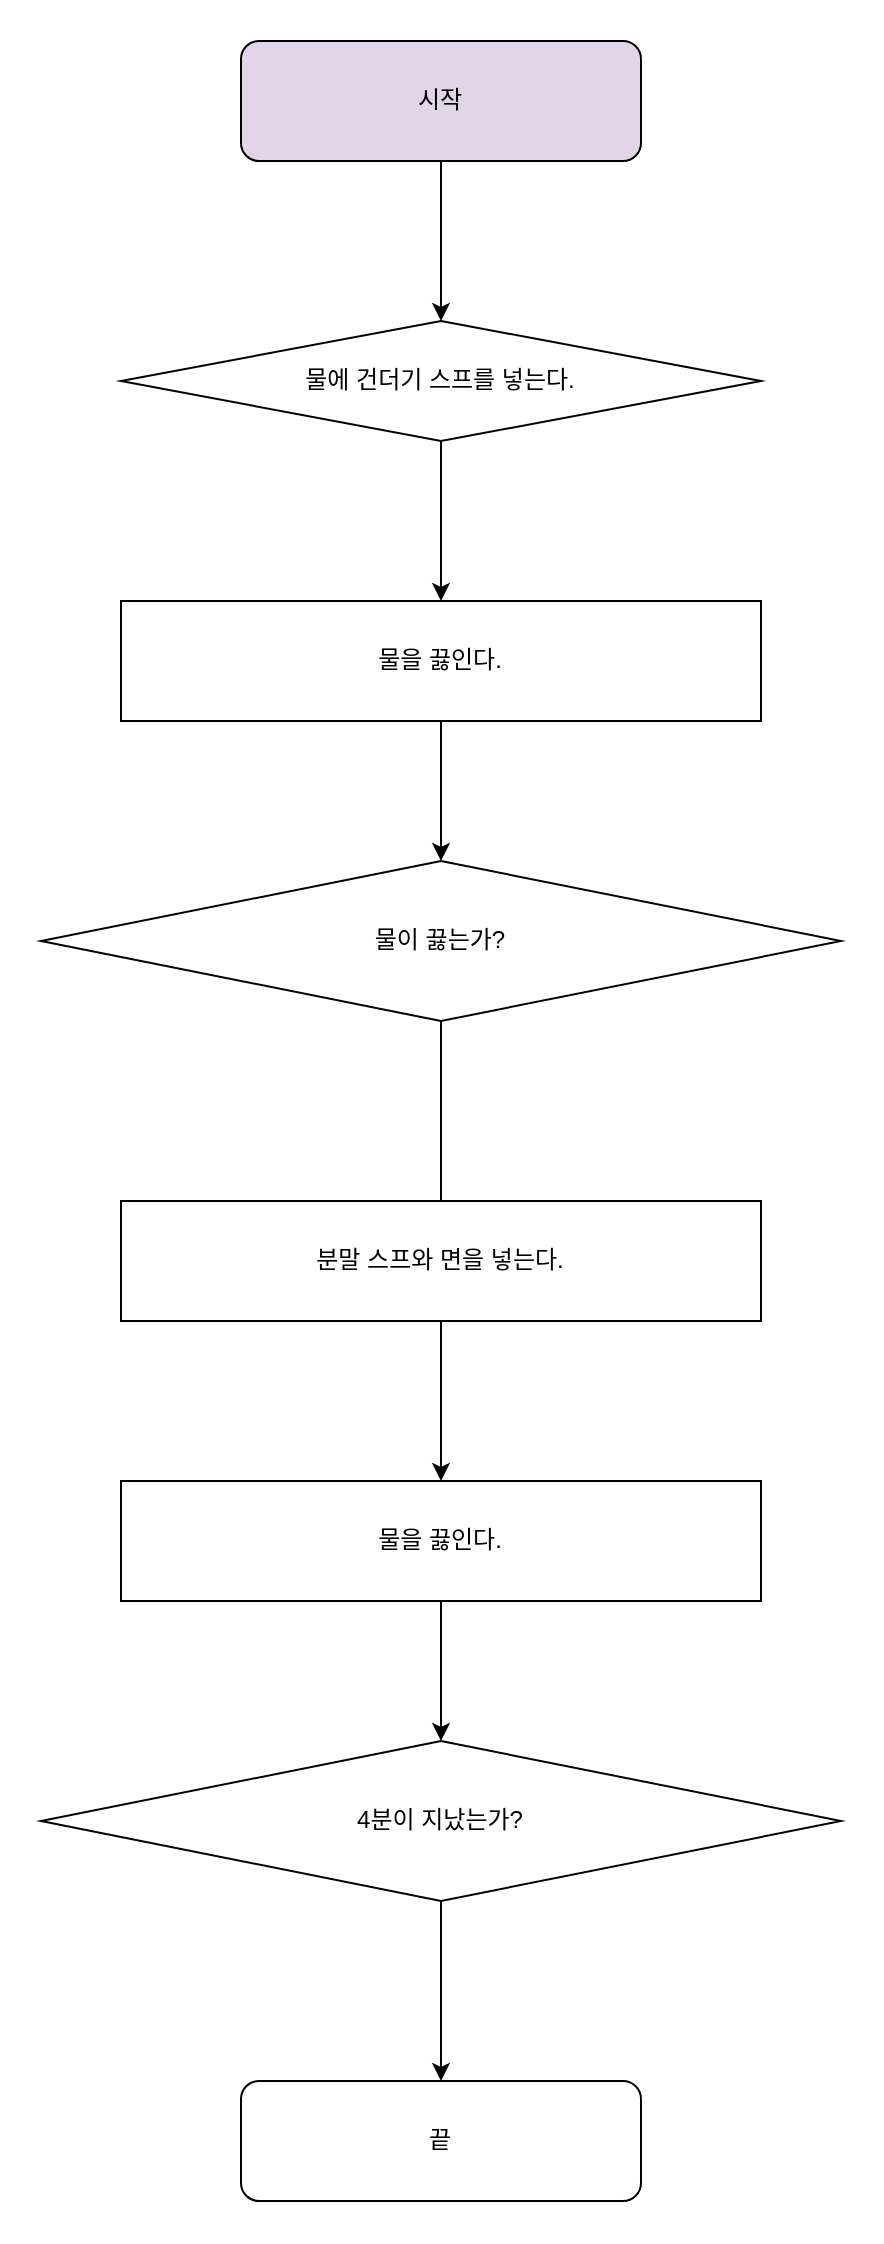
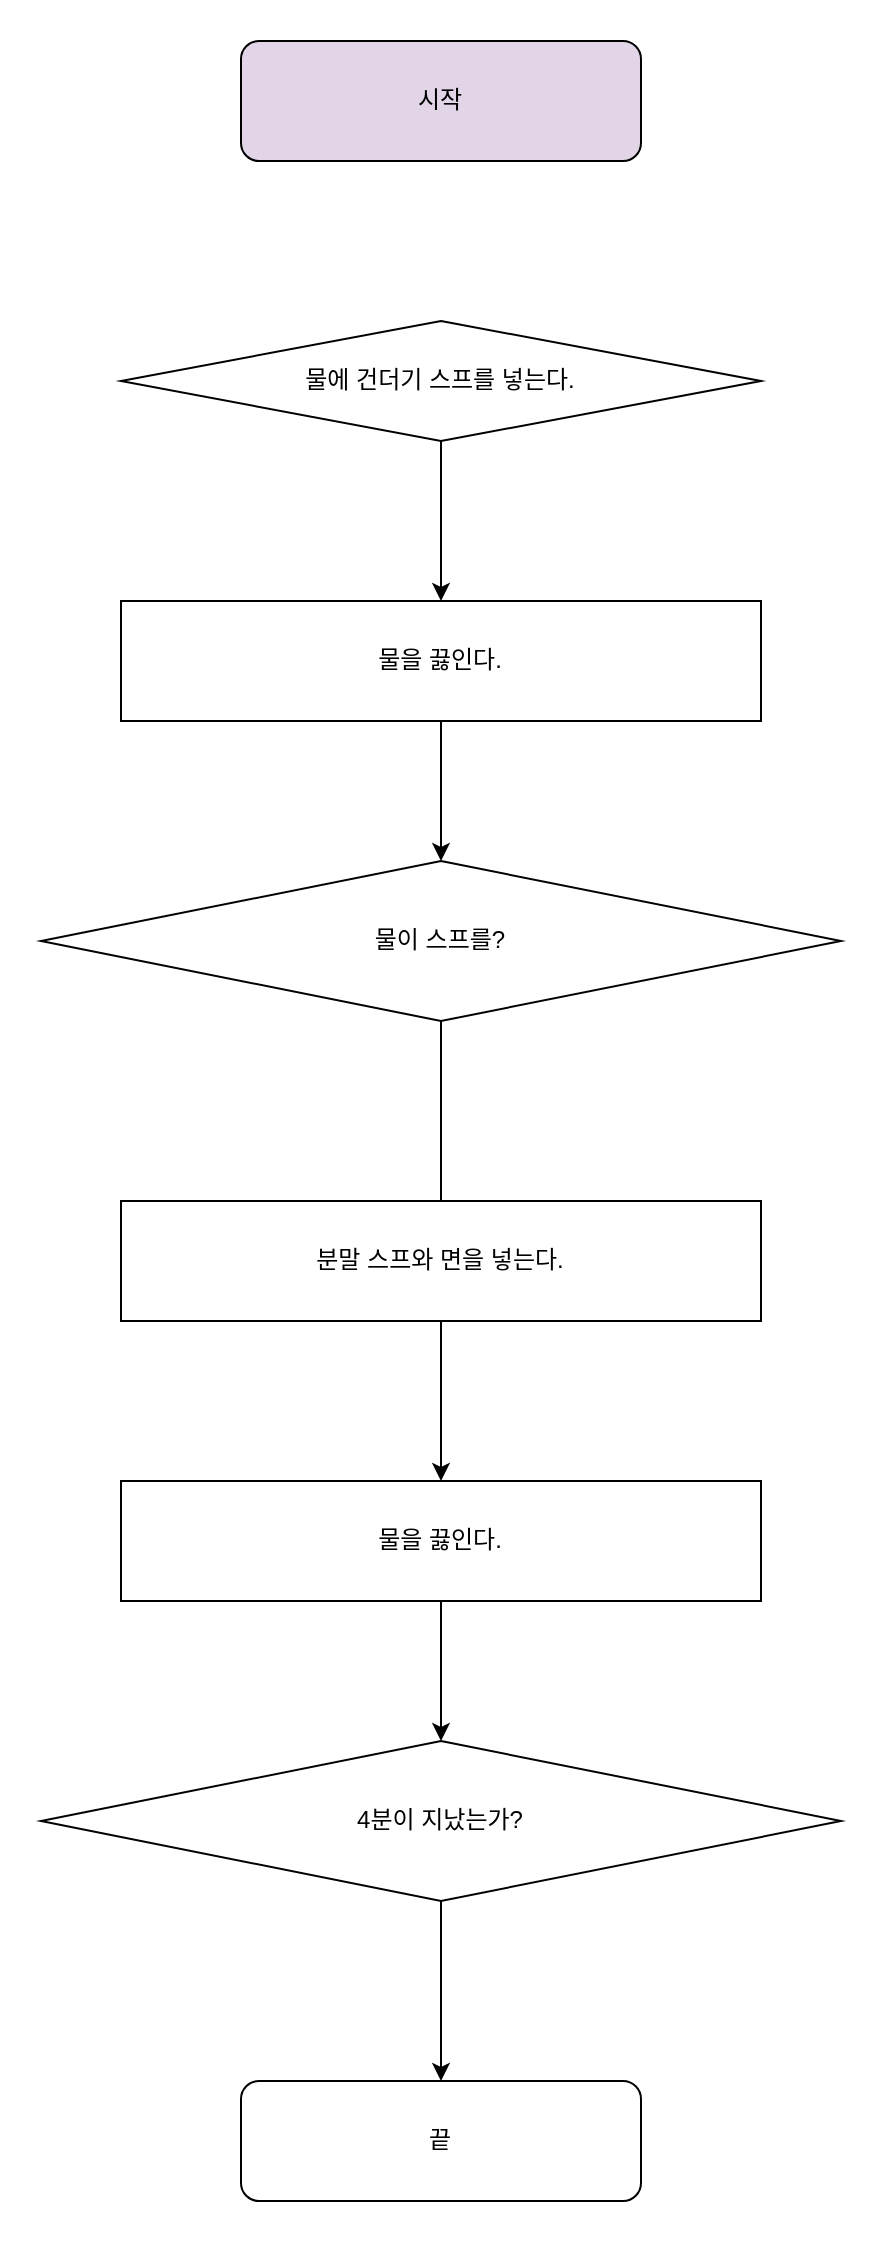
edge "시작" -> "물에 건더기 스프를 넣는다.": removed
node "물이 끓는가?": label "물이 끓는가?" -> "물이 스프를?"
